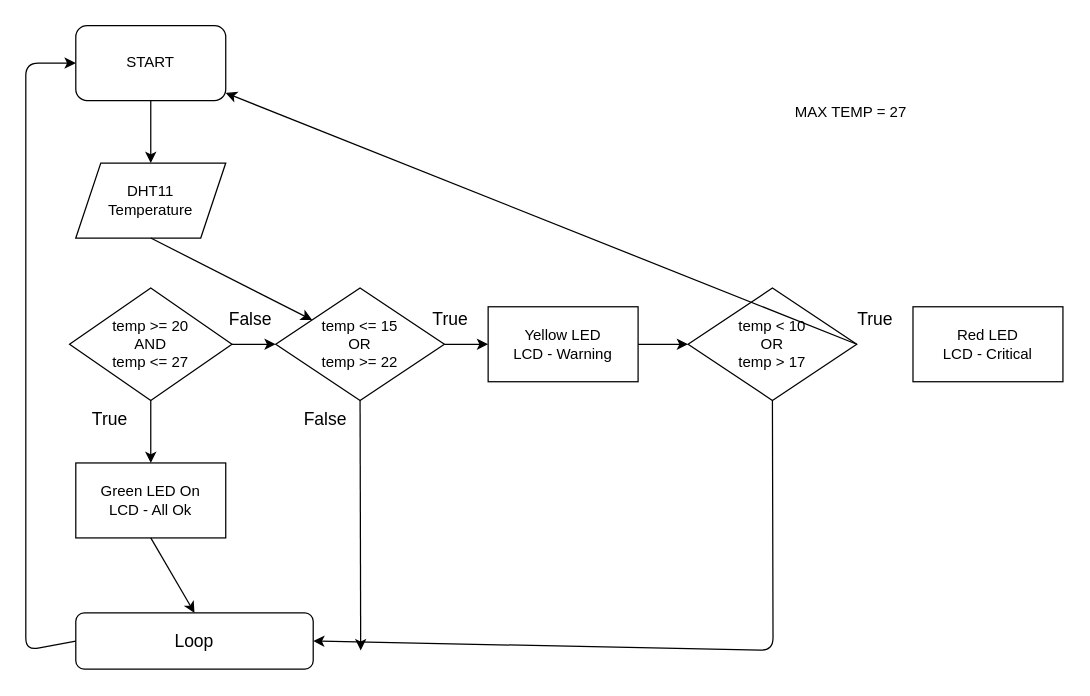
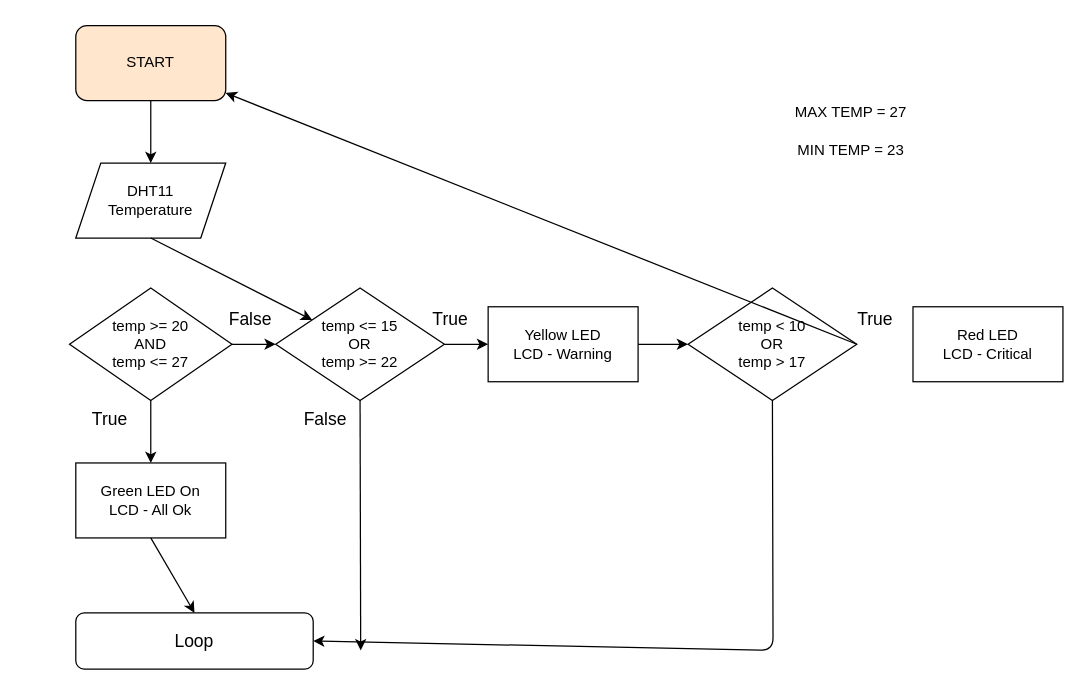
node "START": fillcolor #ffffff -> #ffe6cc
node "MIN TEMP = 23": added
edge "Loop" -> "START": removed
